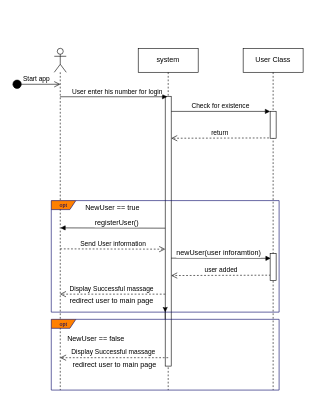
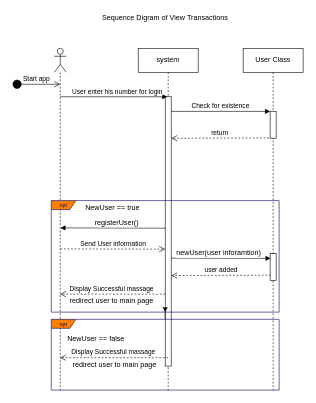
node "Sequence Digram of View Transactions": added
